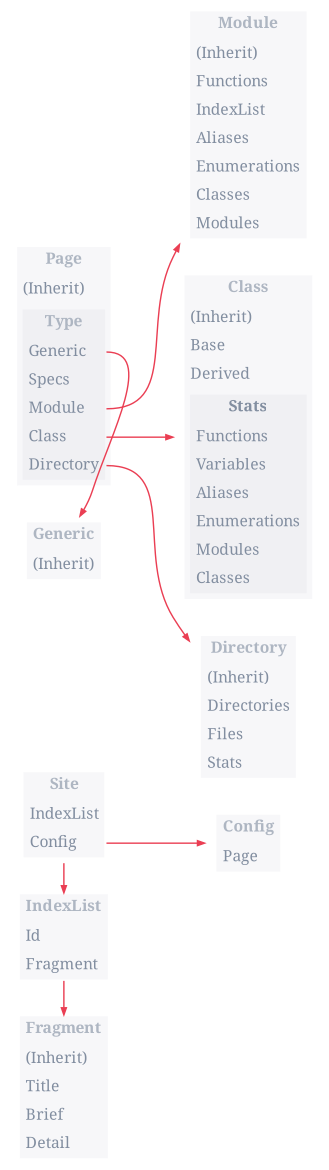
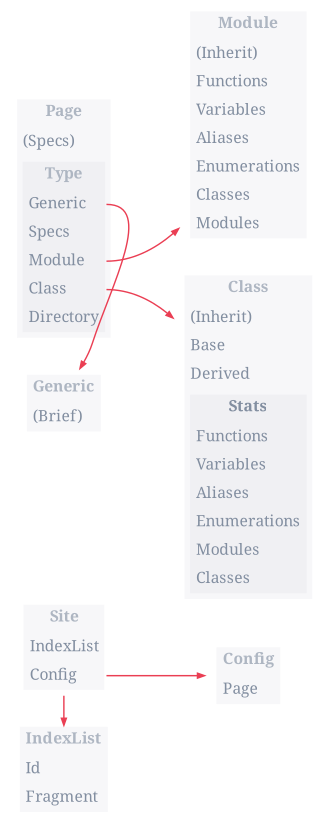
node "Module": text "IndexList" -> "Variables"
node "Page": text "(Inherit)" -> "(Specs)"
node "Generic": text "(Inherit)" -> "(Brief)"
node "Directory": removed
node "Fragment": removed
